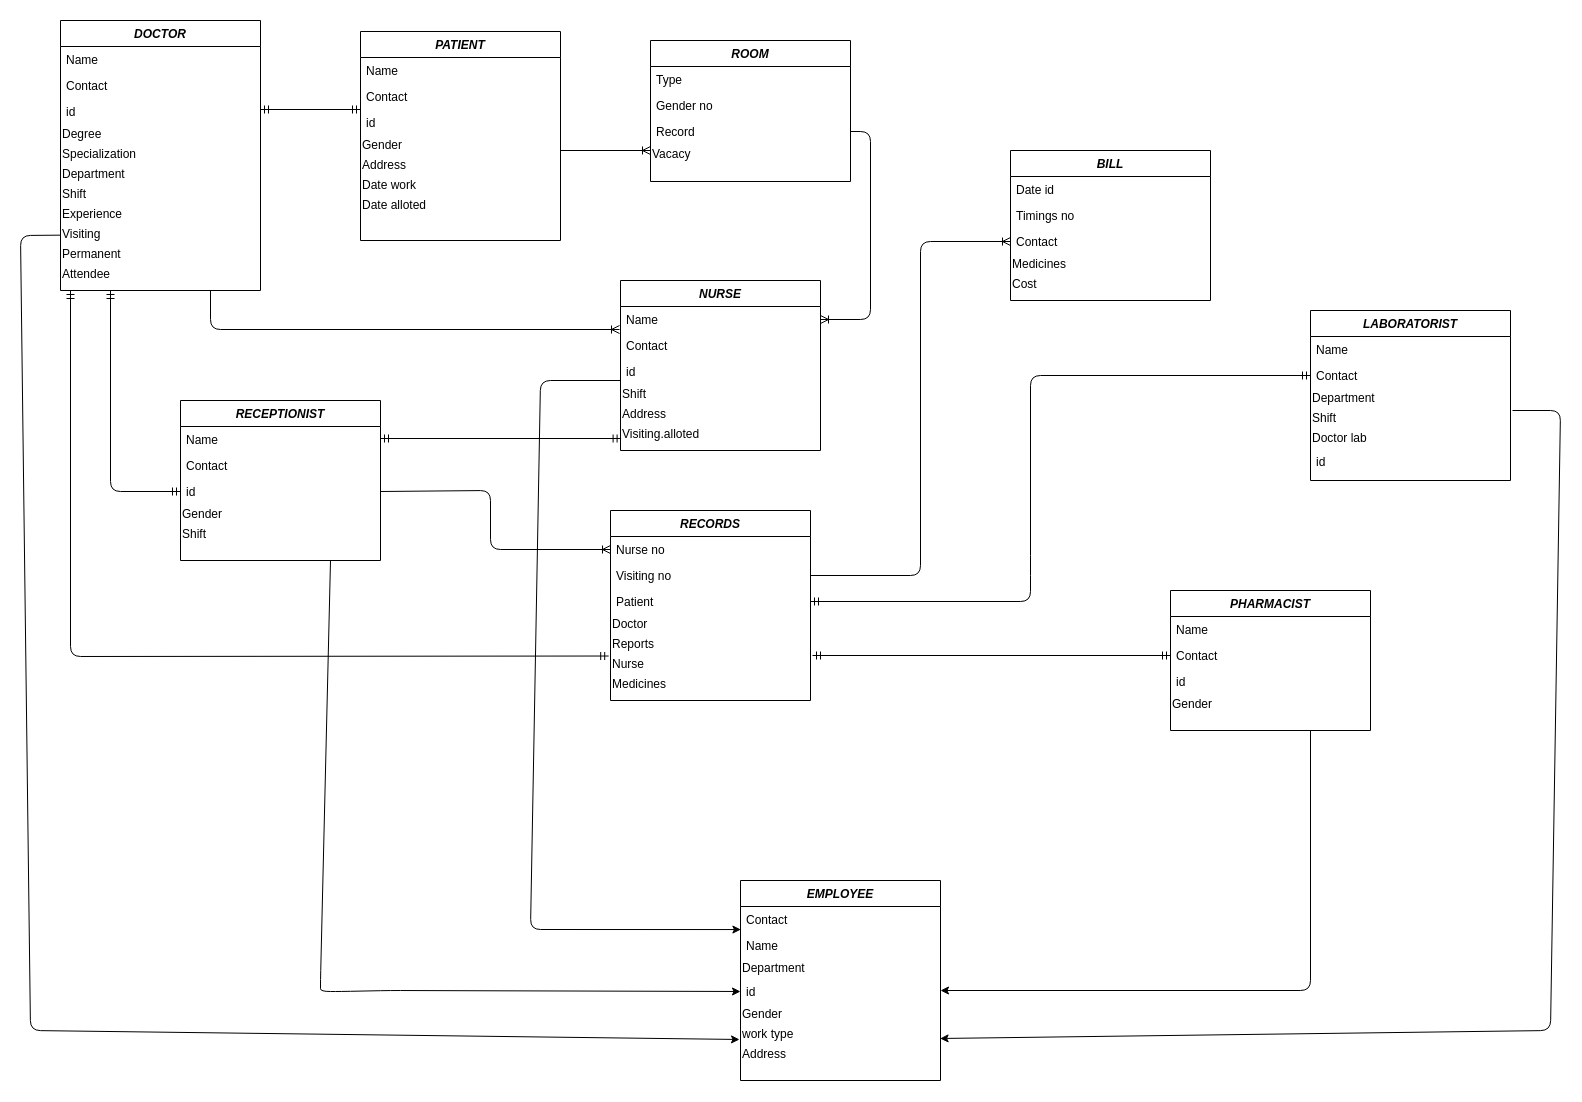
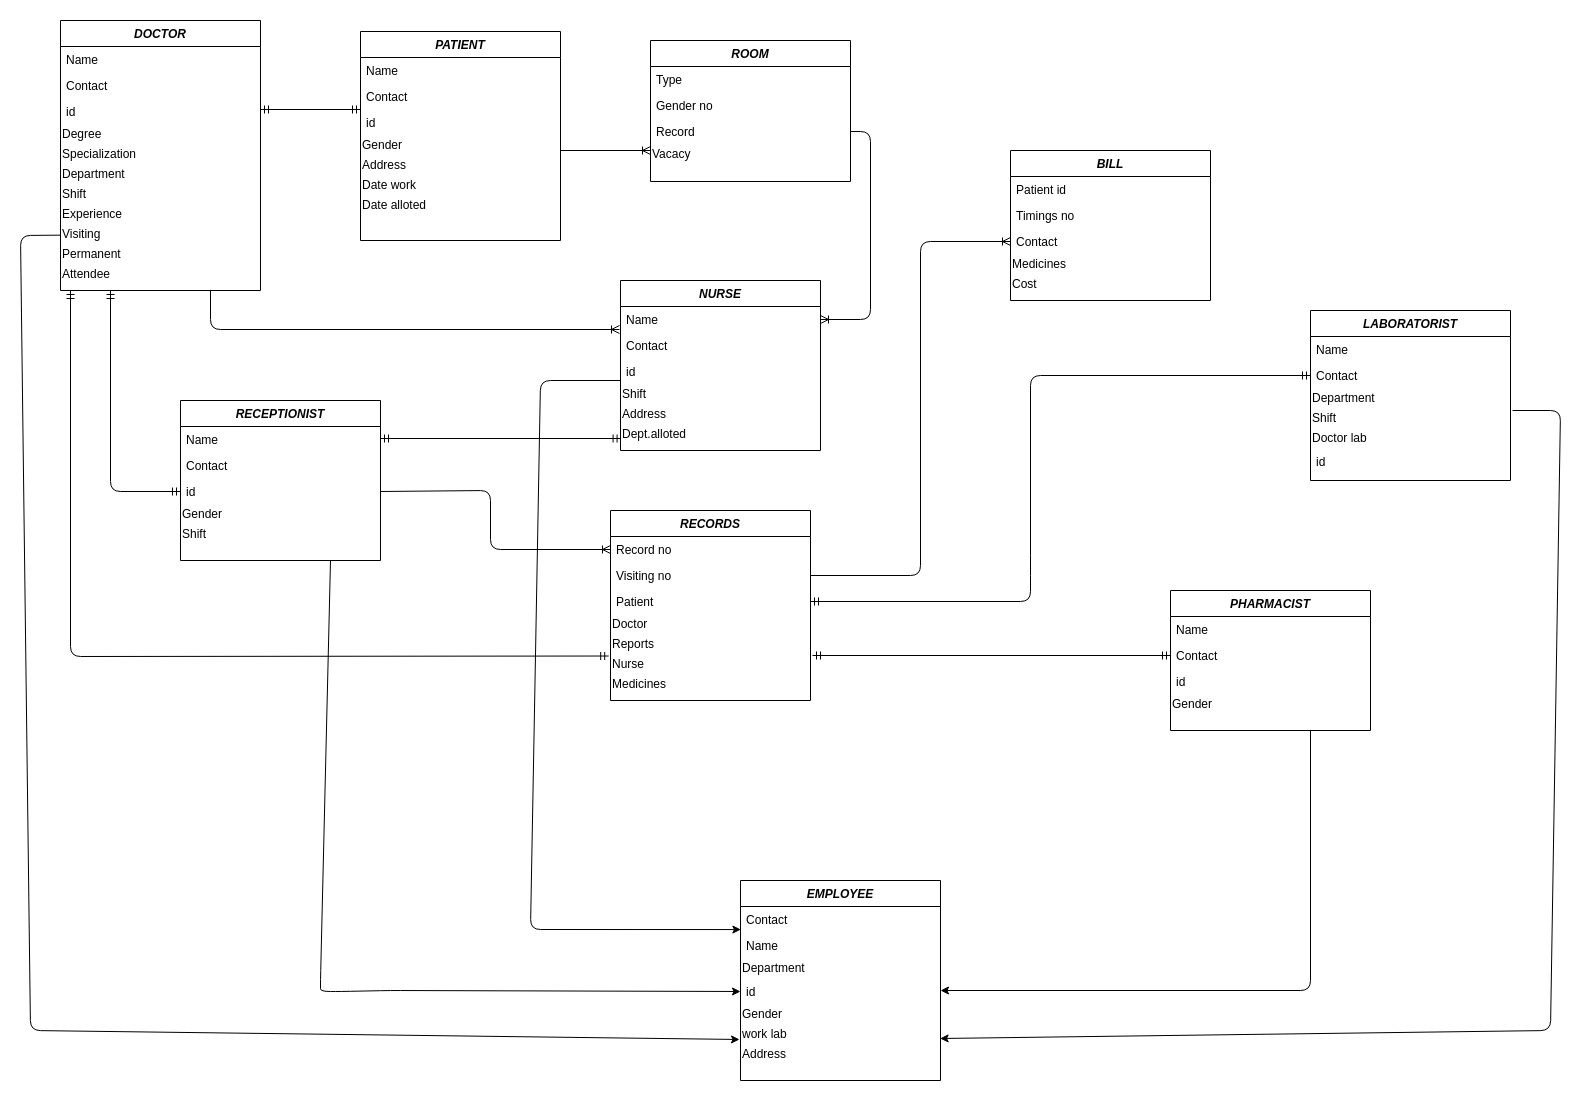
node "Date id": label "Date id" -> "Patient id"
node "Visiting.alloted": label "Visiting.alloted" -> "Dept.alloted"
node "Nurse no": label "Nurse no" -> "Record no"
node "work type": label "work type" -> "work lab"
